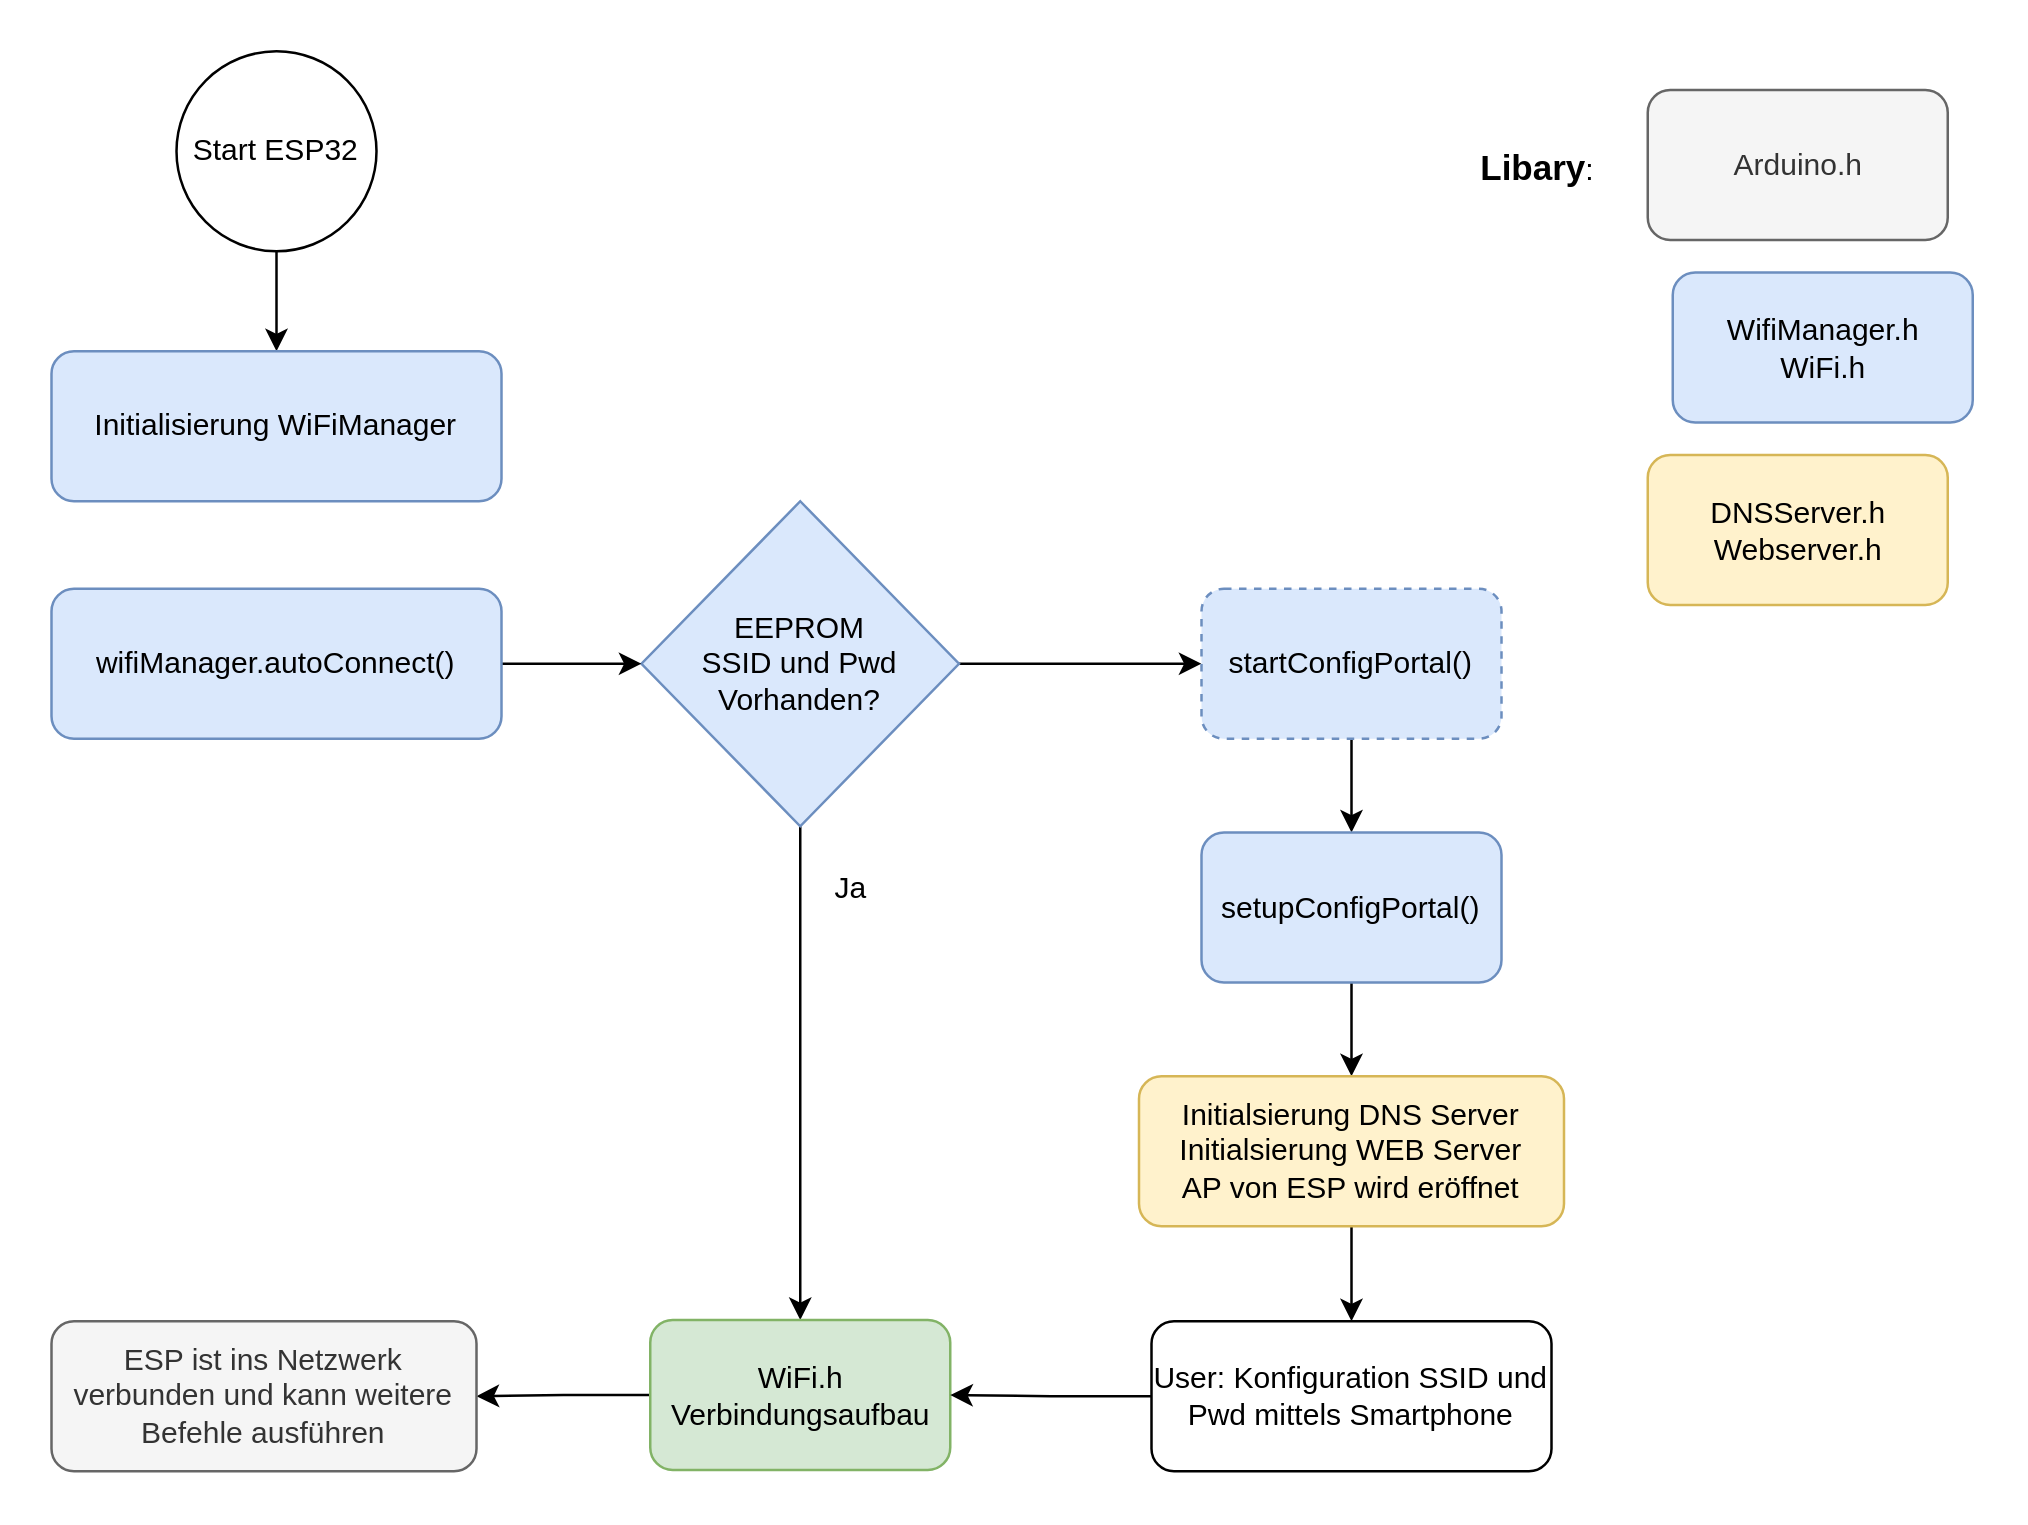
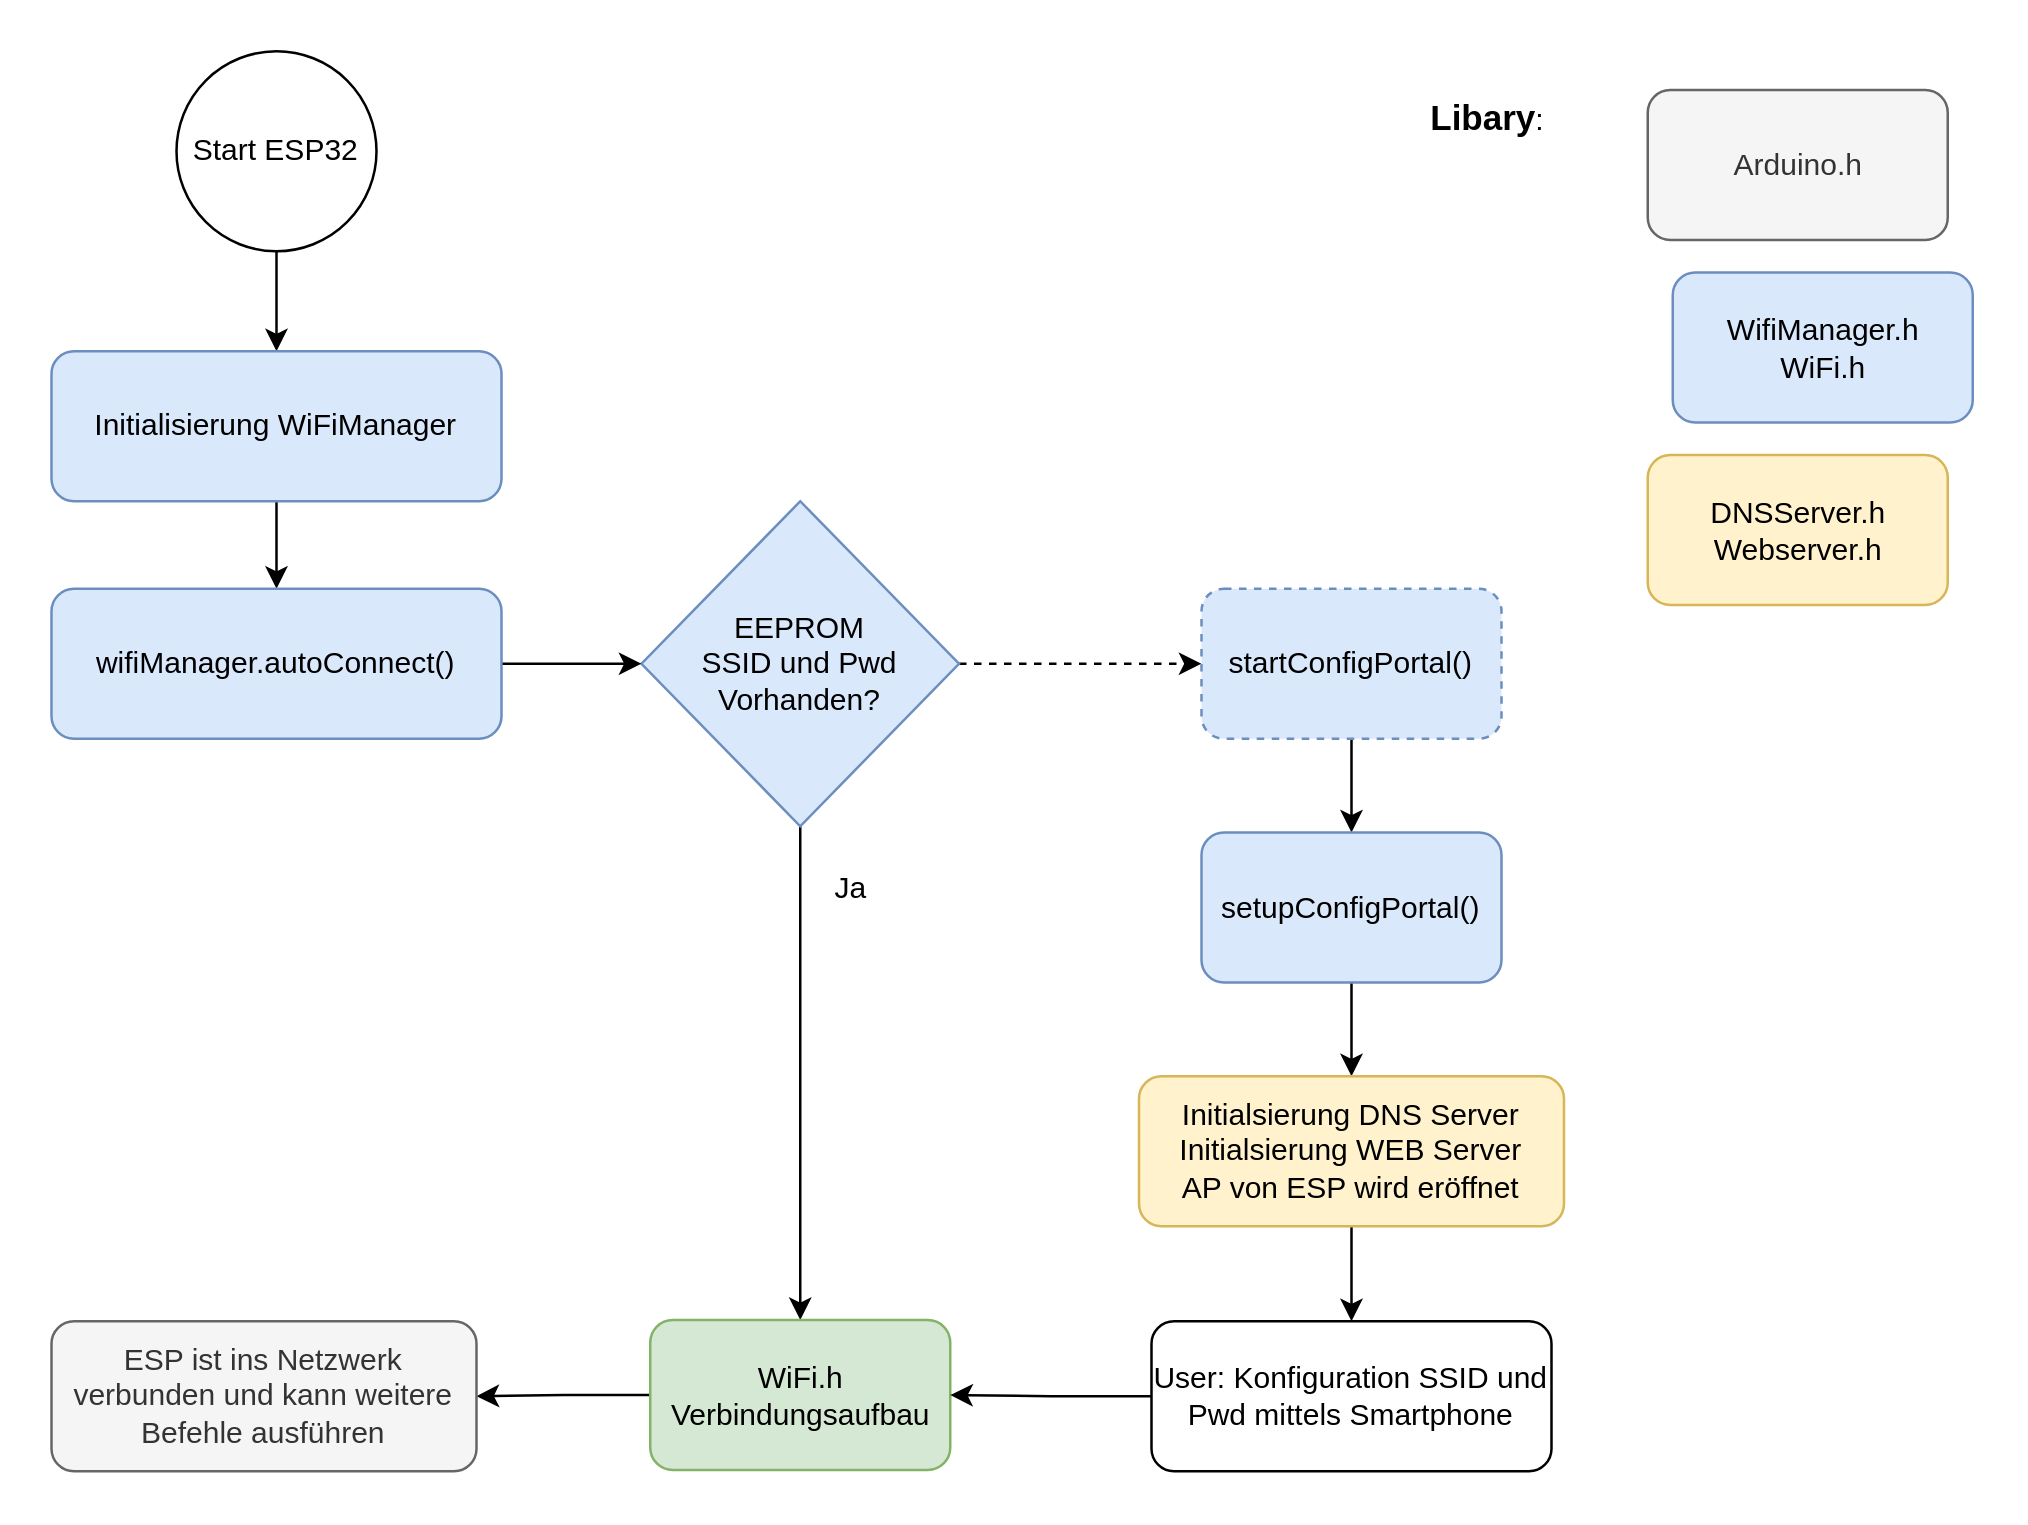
node "Libary:": moved (1551, 165) -> (1501, 115)
edge "Initialisierung WiFiManager" -> "wifiManager.autoConnect()": added
edge "EEPROM SSID und Pwd Vorhanden?" -> "startConfigPortal()": style solid -> dashed
